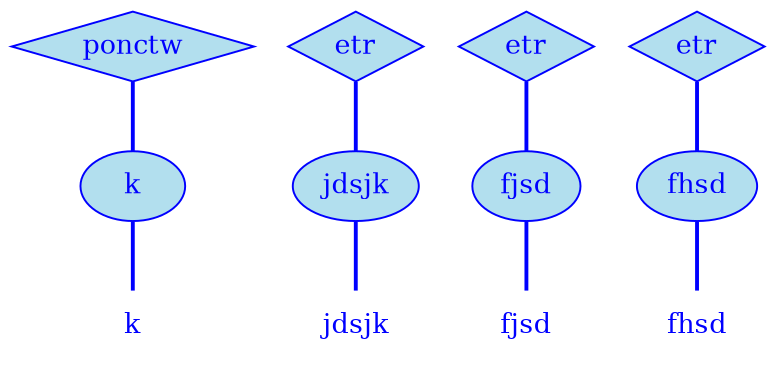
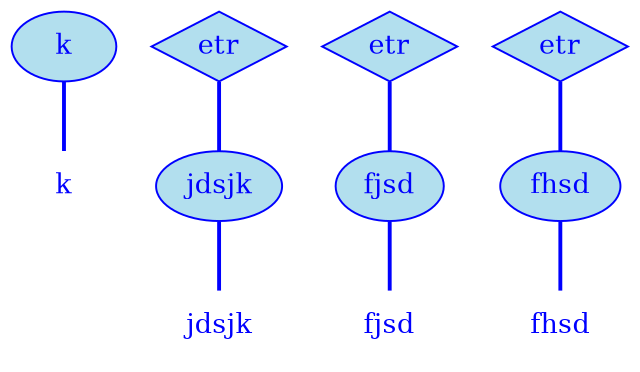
node "ponctw": removed
